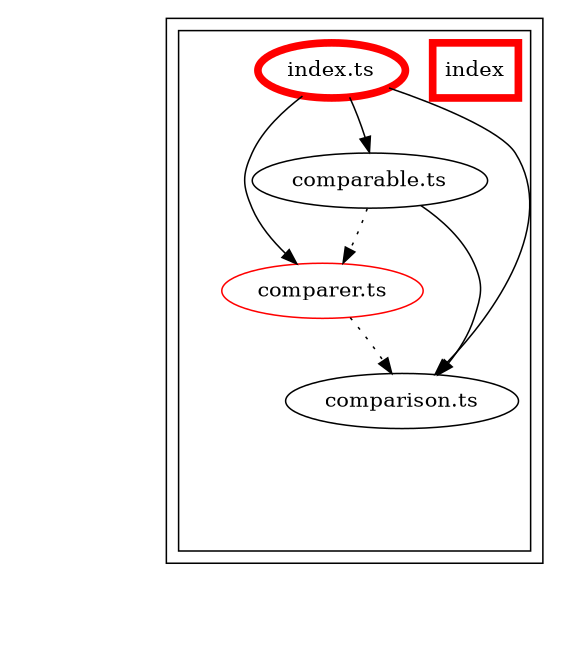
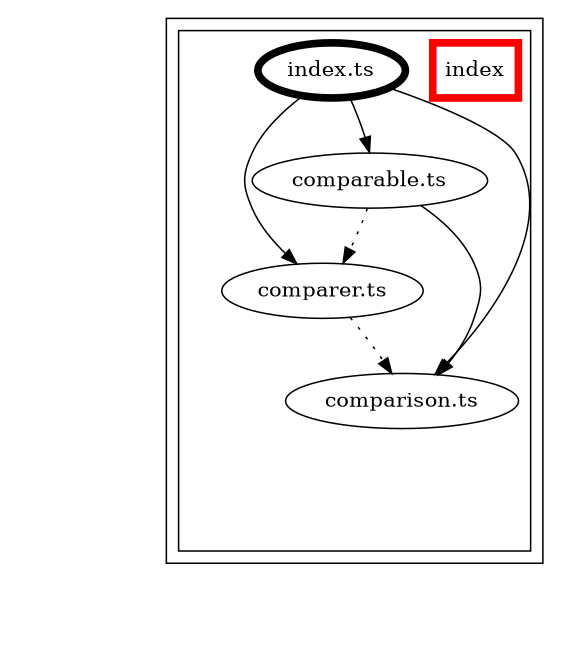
node "index.ts": color #ff0000 -> black
node "comparer.ts": color #ff0000 -> black
